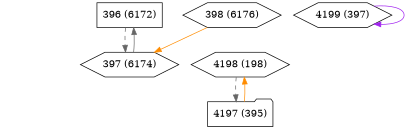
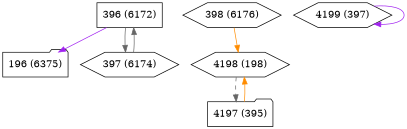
edge "396 (6172)" -> "397 (6174)": style dashed -> solid
edge "398 (6176)" -> "397 (6174)": now "398 (6176)" -> "4198 (198)"
node "196 (6375)": added
